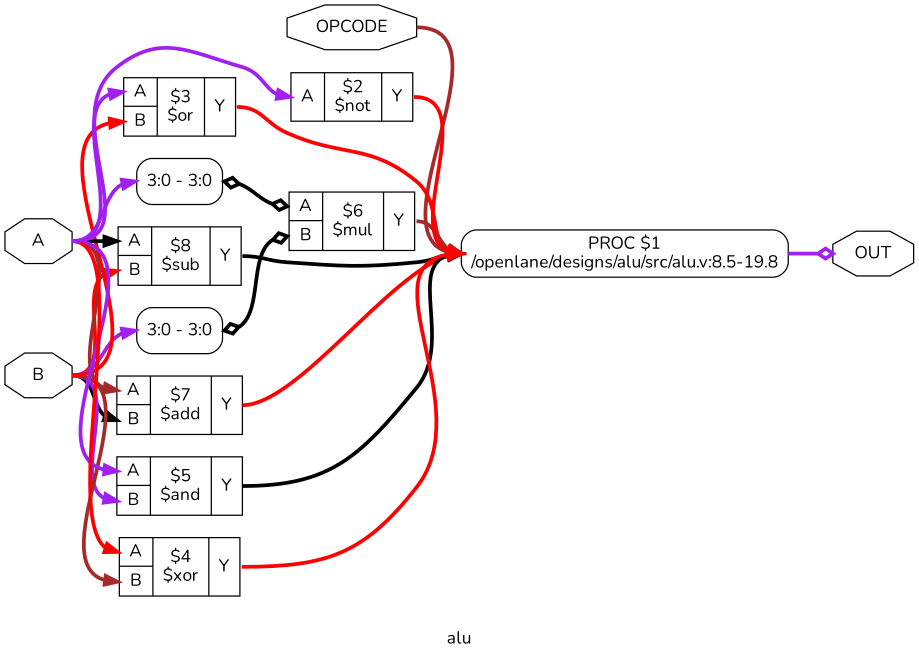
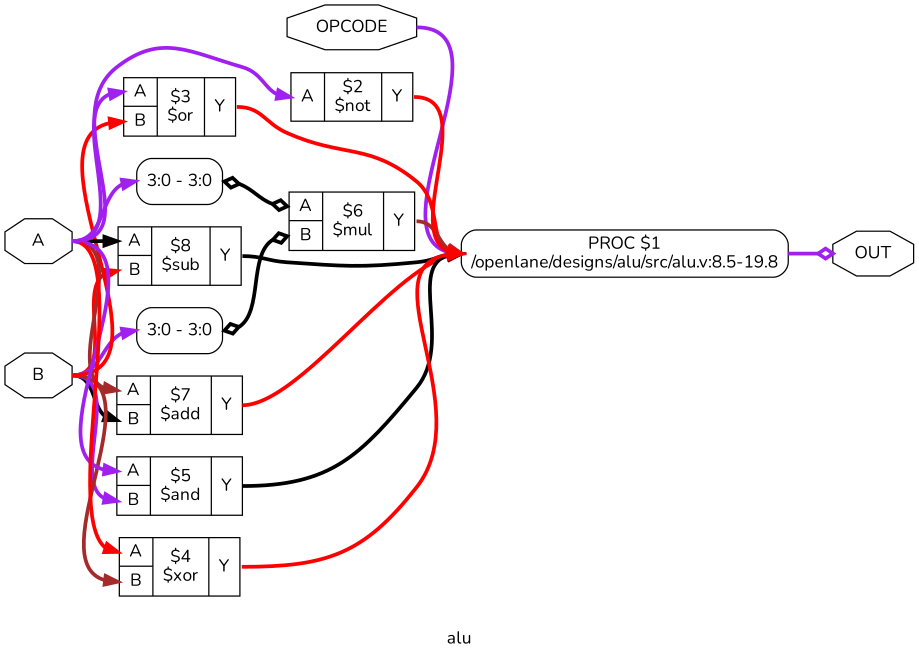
edge "OPCODE" -> "PROC $1 /openlane/designs/alu/src/alu.v:8.5-19.8": color brown -> purple
